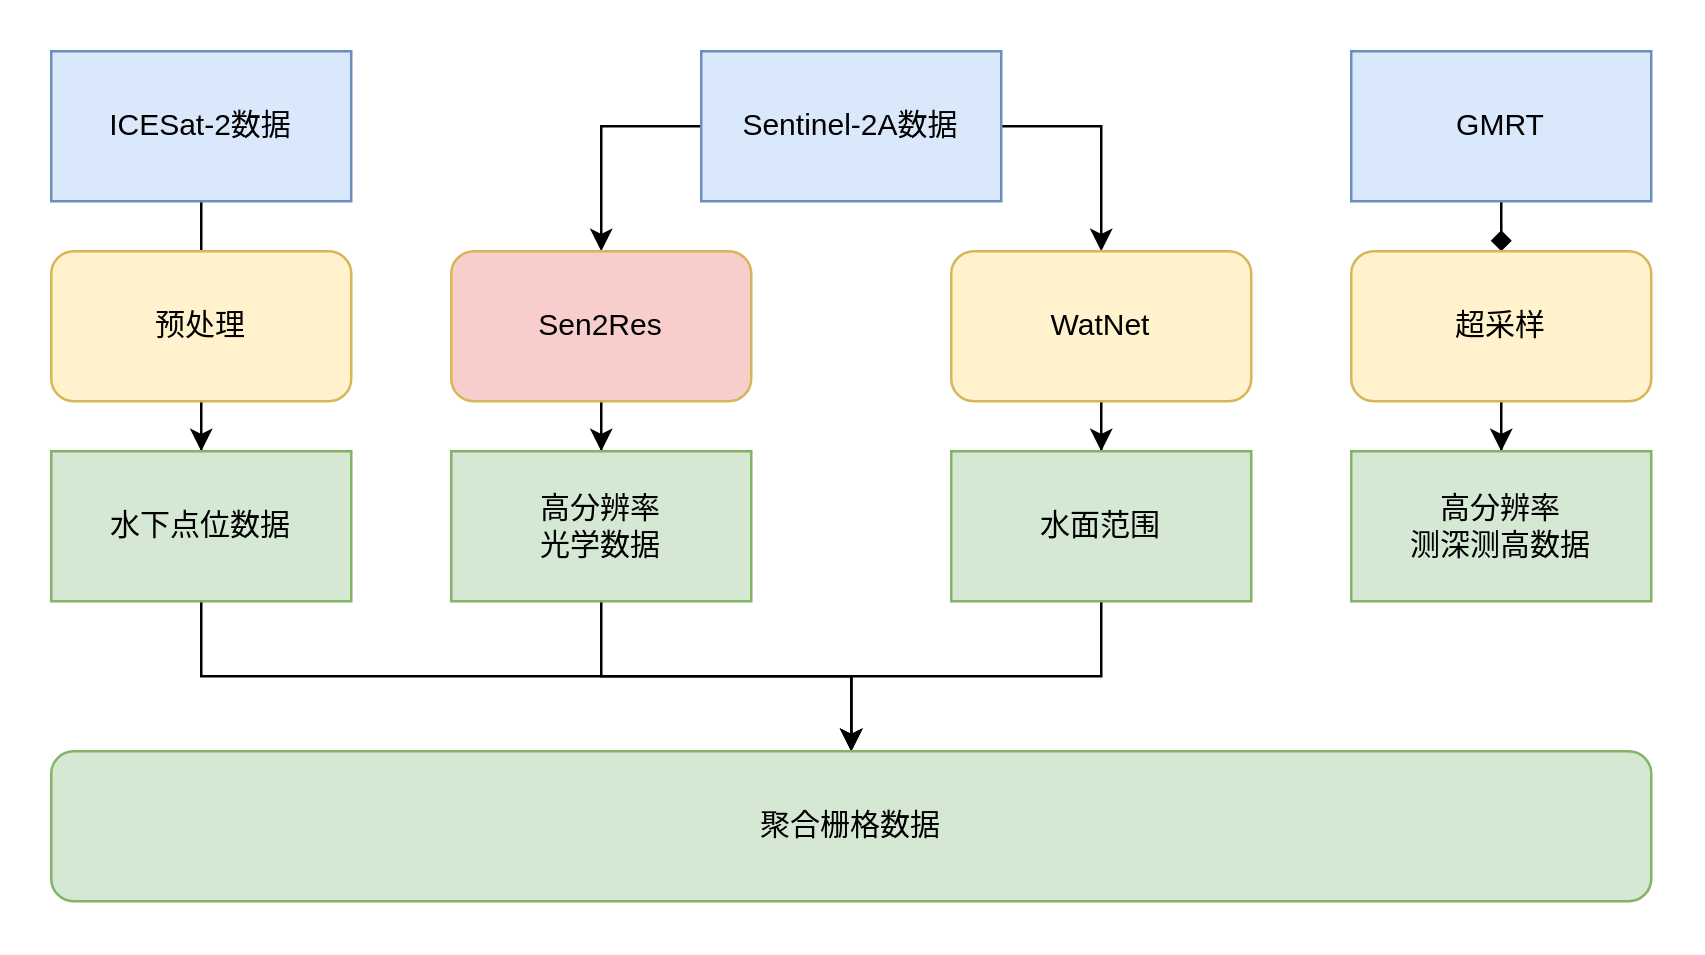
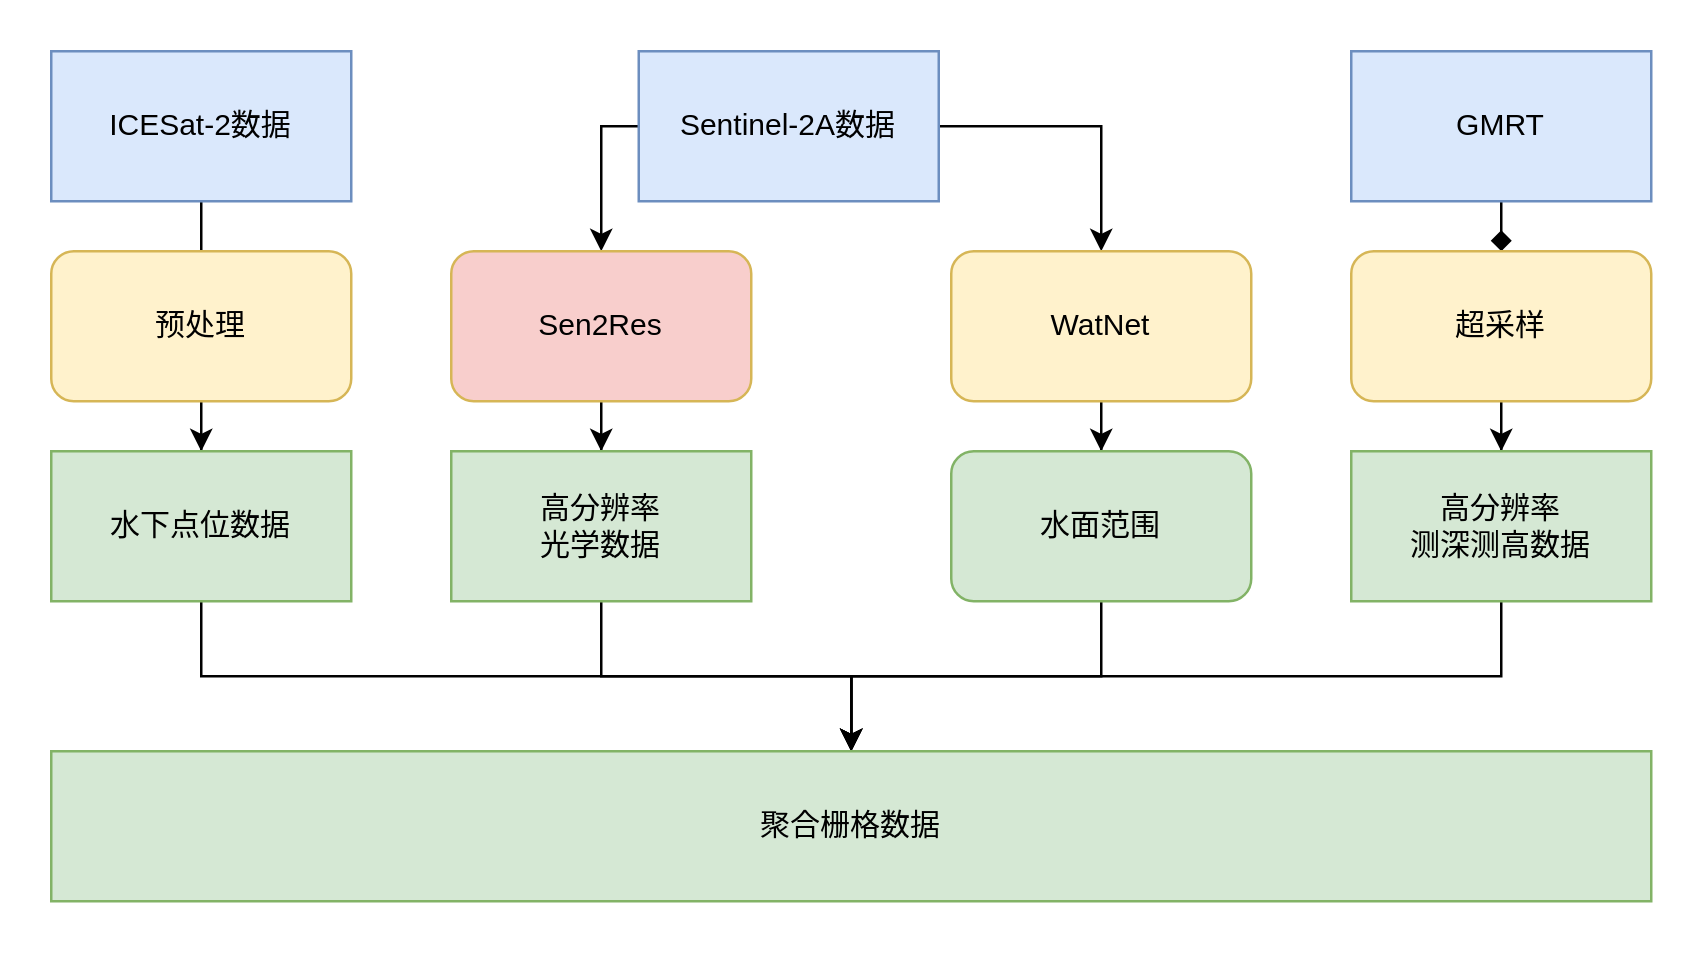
node "Sentinel-2A数据": moved (851, 126) -> (789, 126)
node "水面范围": shape rectangle -> rounded rectangle
edge "高分辨率 测深测高数据" -> "聚合栅格数据": added
node "聚合栅格数据": shape rounded rectangle -> rectangle
